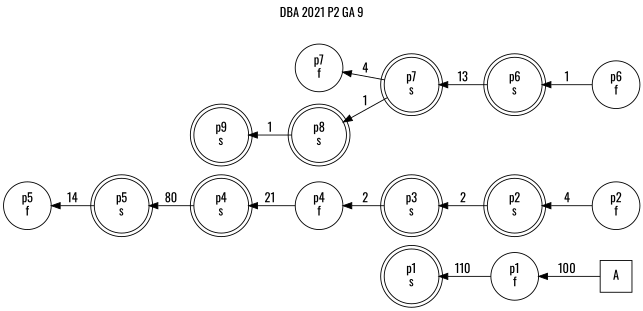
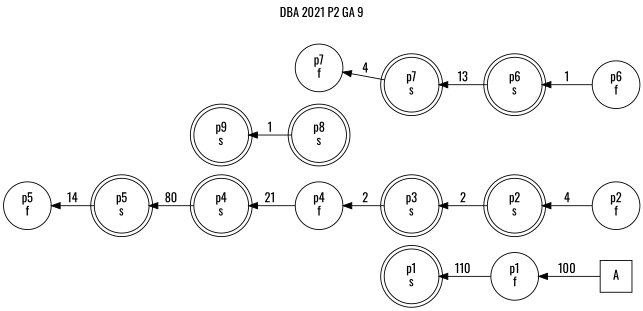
edge "p7 s" -> "p8 s": removed, label "1"
